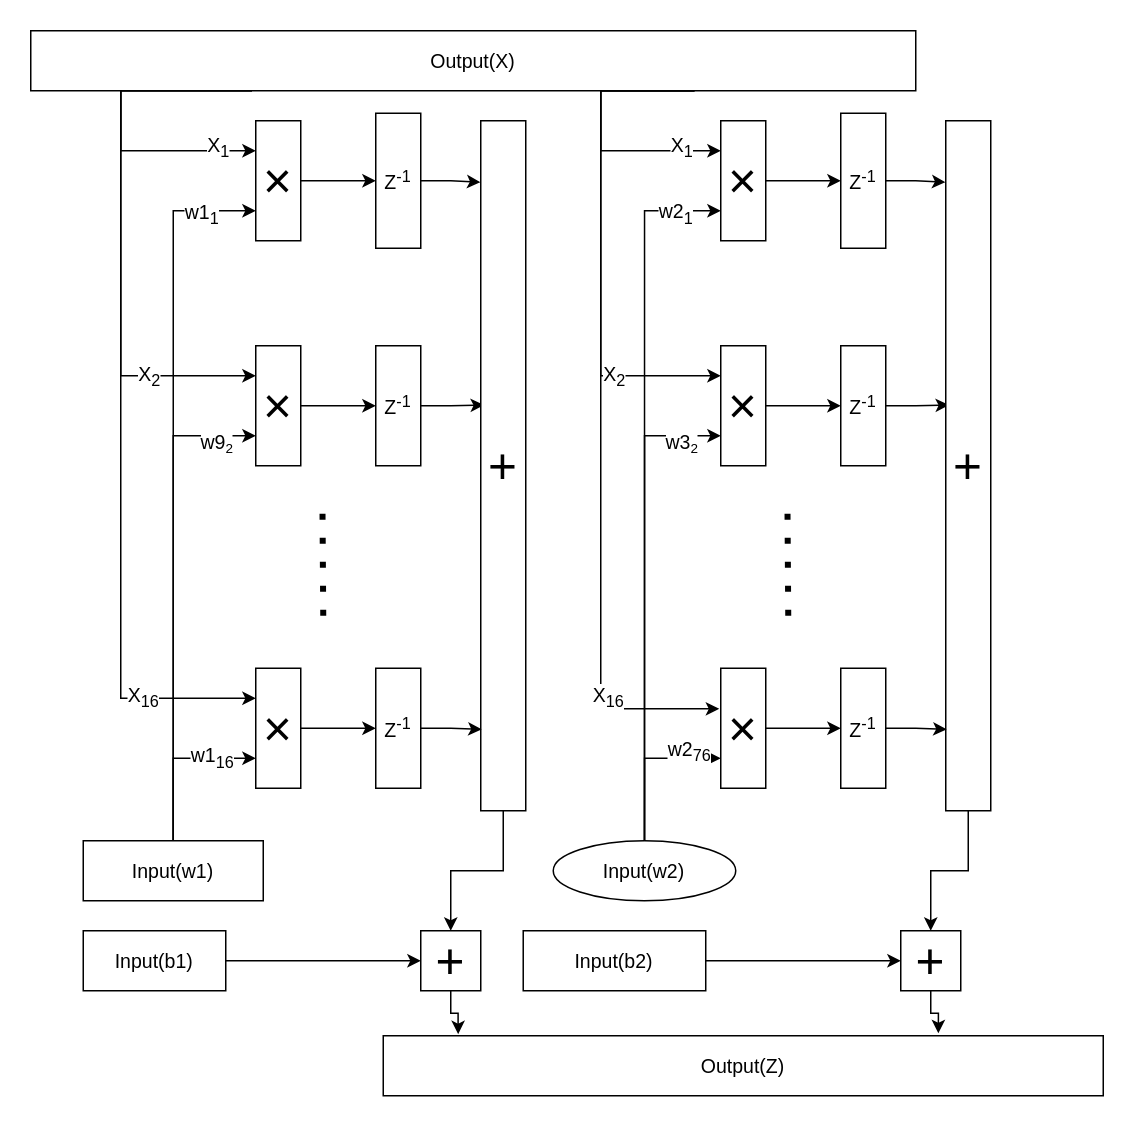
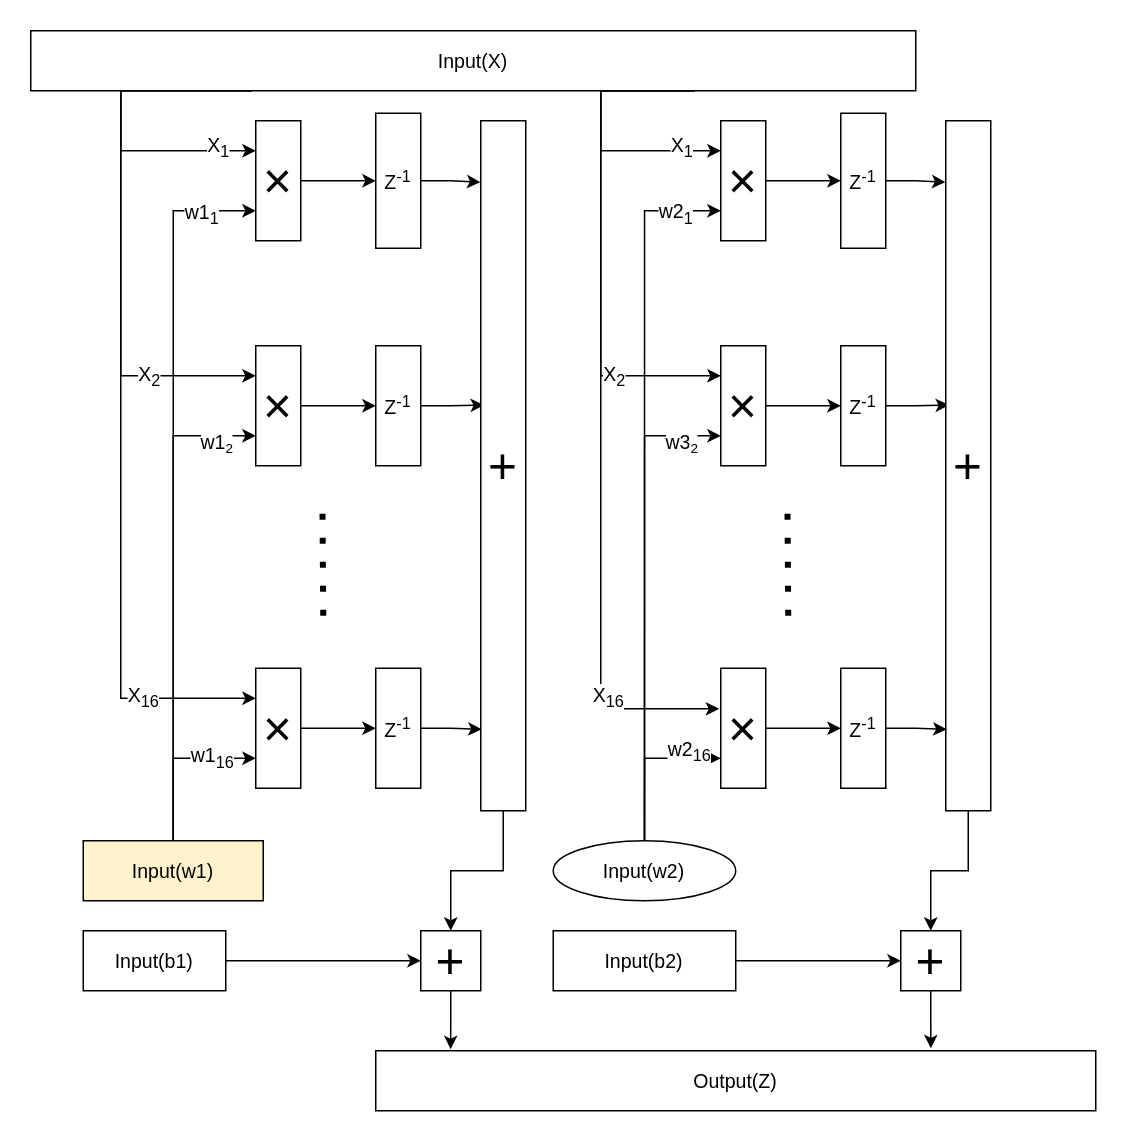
node "Output(X)": label "Output(X)" -> "Input(X)"
node "w92": label "w92" -> "w12"
node "w276": label "w276" -> "w216"
node "Input(w1)": fillcolor #ffffff -> #fff2cc
node "Input(b2)": moved (614, 961) -> (644, 961)
node "Output(Z)": moved (743, 1066) -> (736, 1081)
